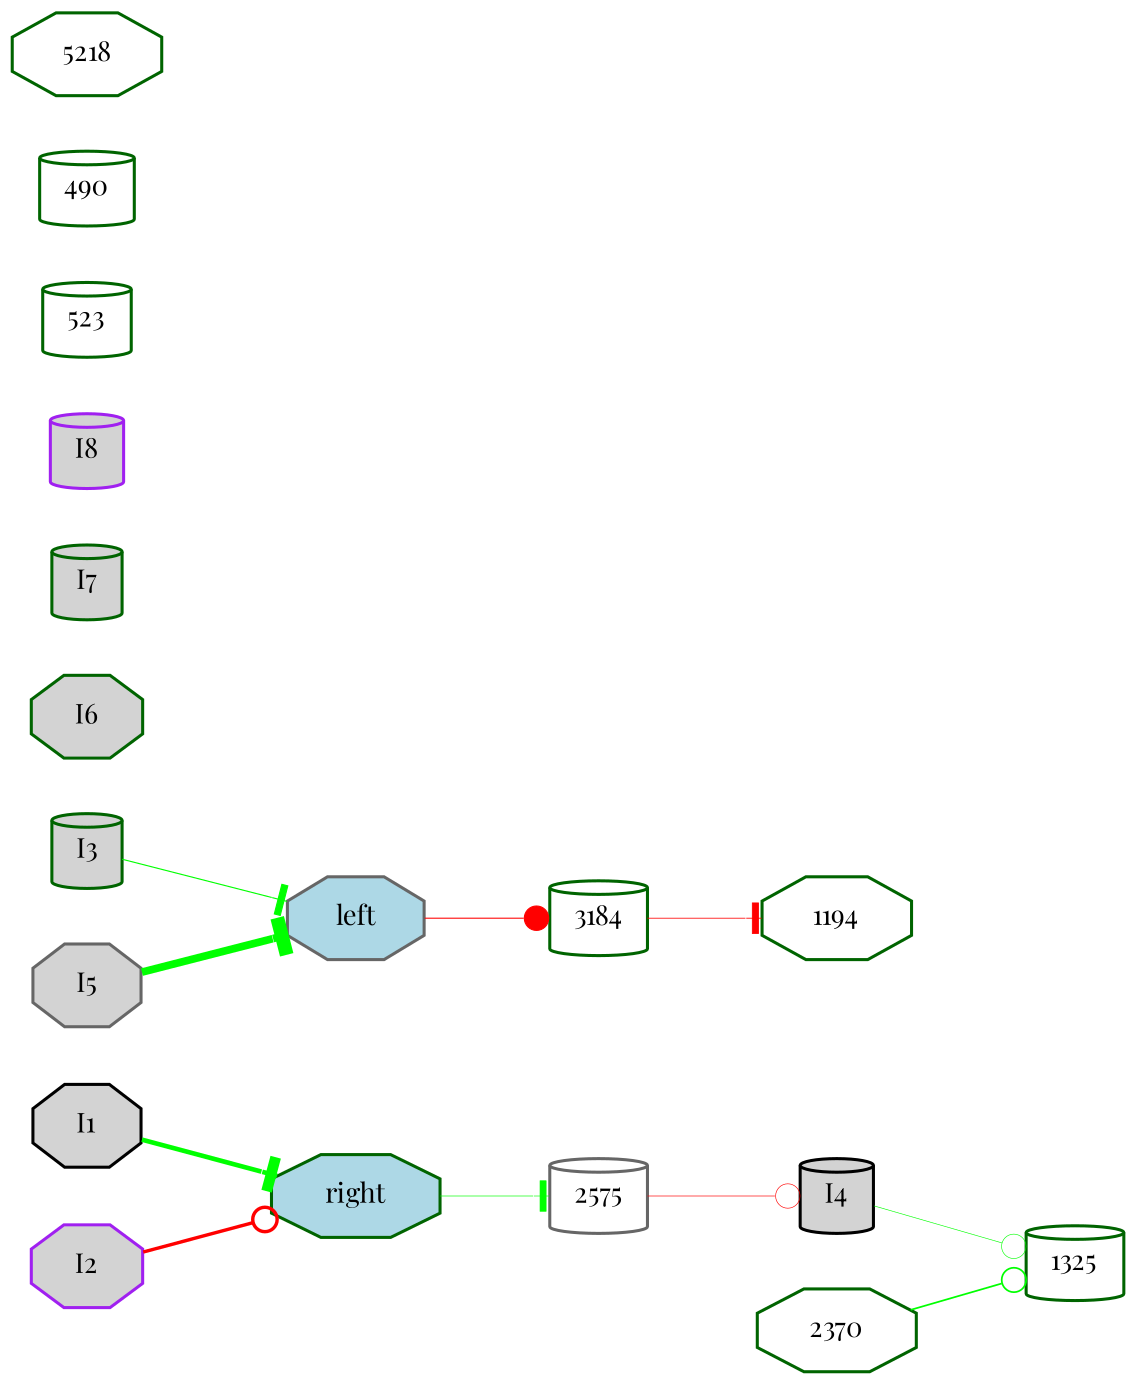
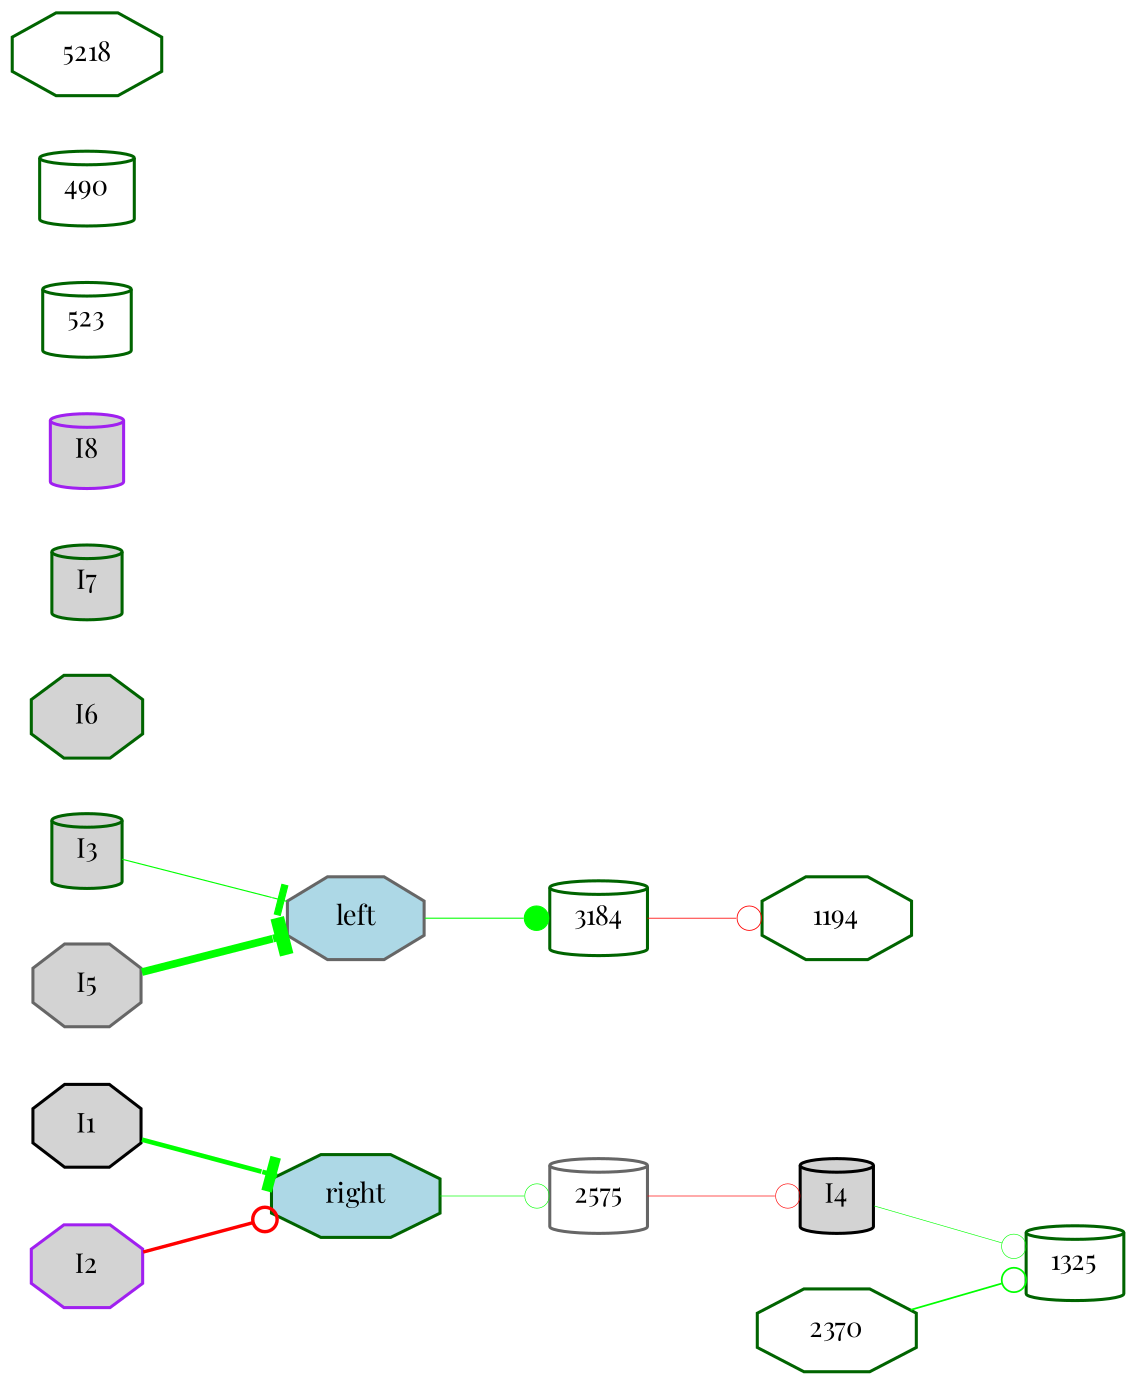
edge "left" -> "3184": color red -> green
edge "3184" -> "1194": arrowhead tee -> odot
edge "right" -> "2575": arrowhead tee -> odot
